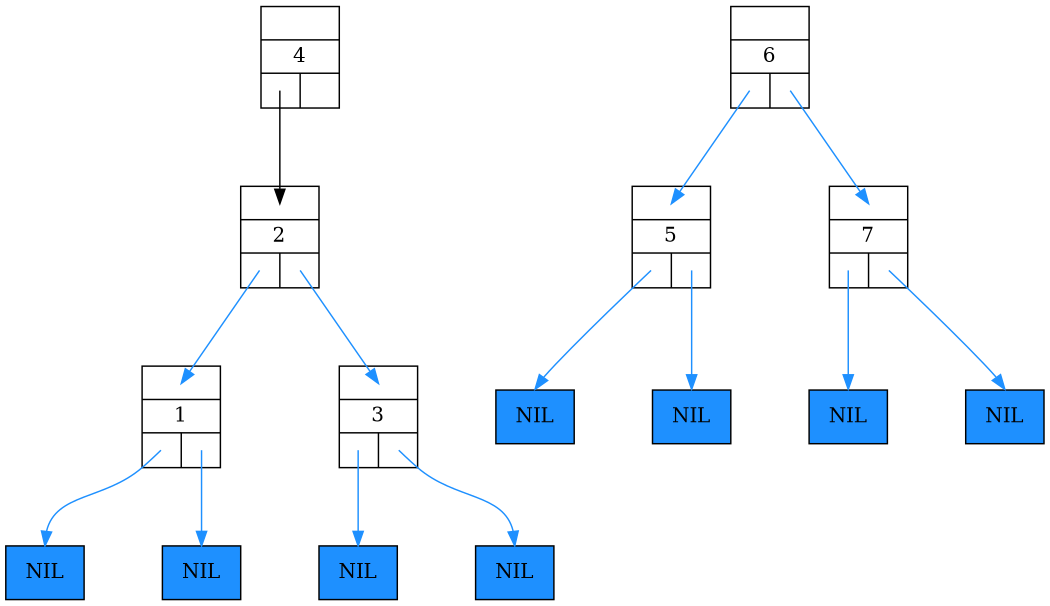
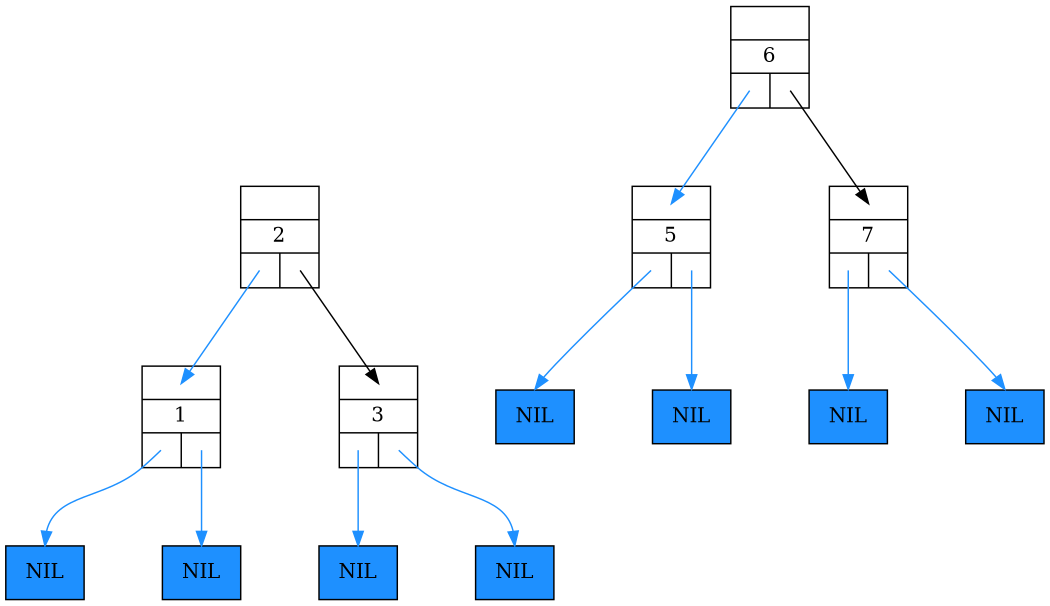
node "4": removed
edge "6" -> "7": color dodgerblue -> black
edge "2" -> "3": color dodgerblue -> black
